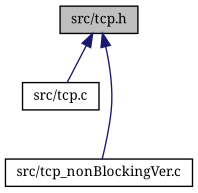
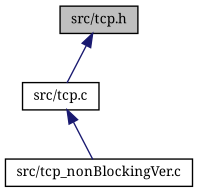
edge "src/tcp_nonBlockingVer.c" -> "src/tcp.h": now "src/tcp_nonBlockingVer.c" -> "src/tcp.c"
